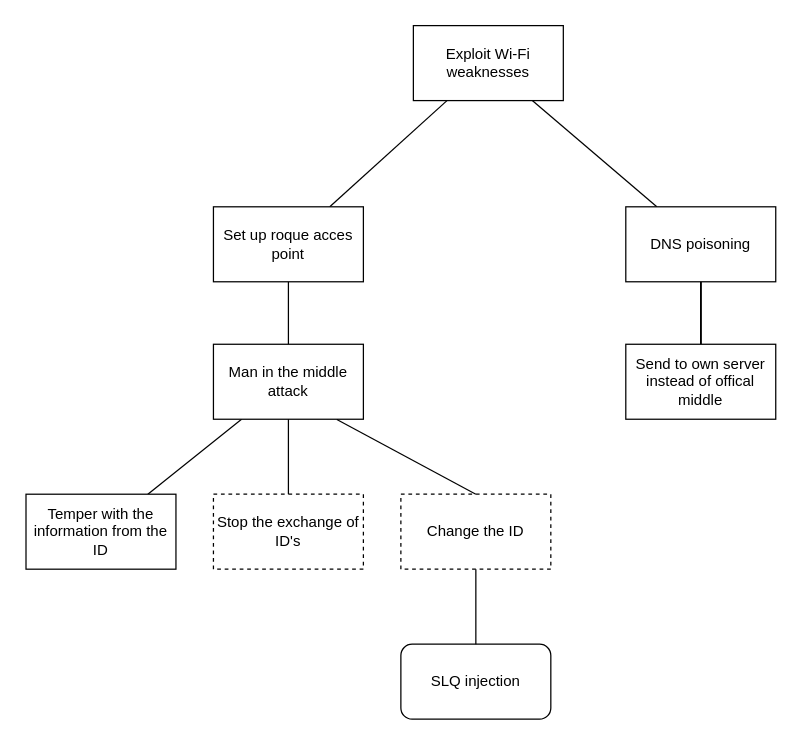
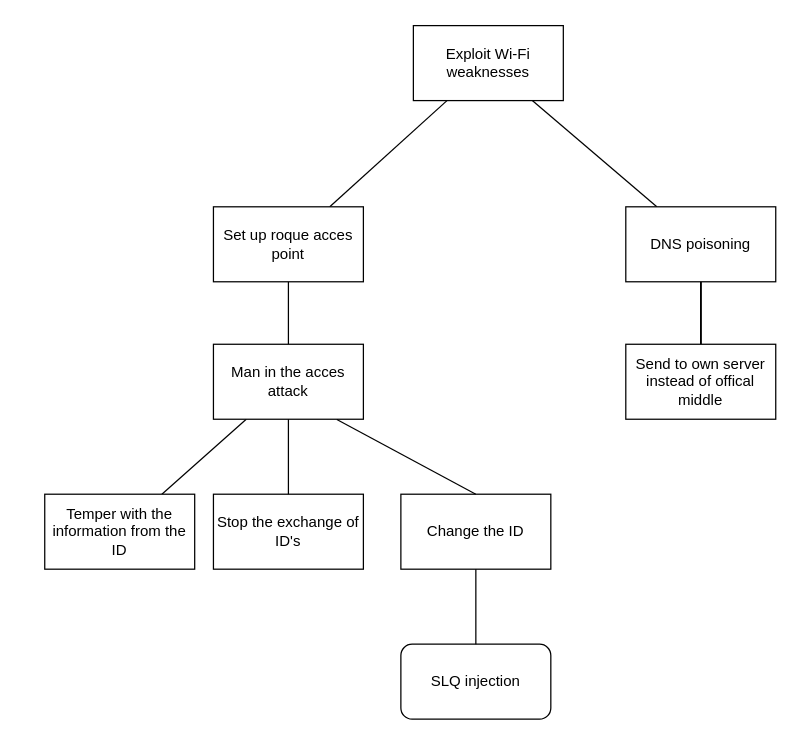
node "Man in the middle attack": label "Man in the middle attack" -> "Man in the acces attack"
node "Temper with the information from the ID": moved (101, 532) -> (119, 532)
node "Stop the exchange of ID's": style dashed -> solid
node "Change the ID": style dashed -> solid
